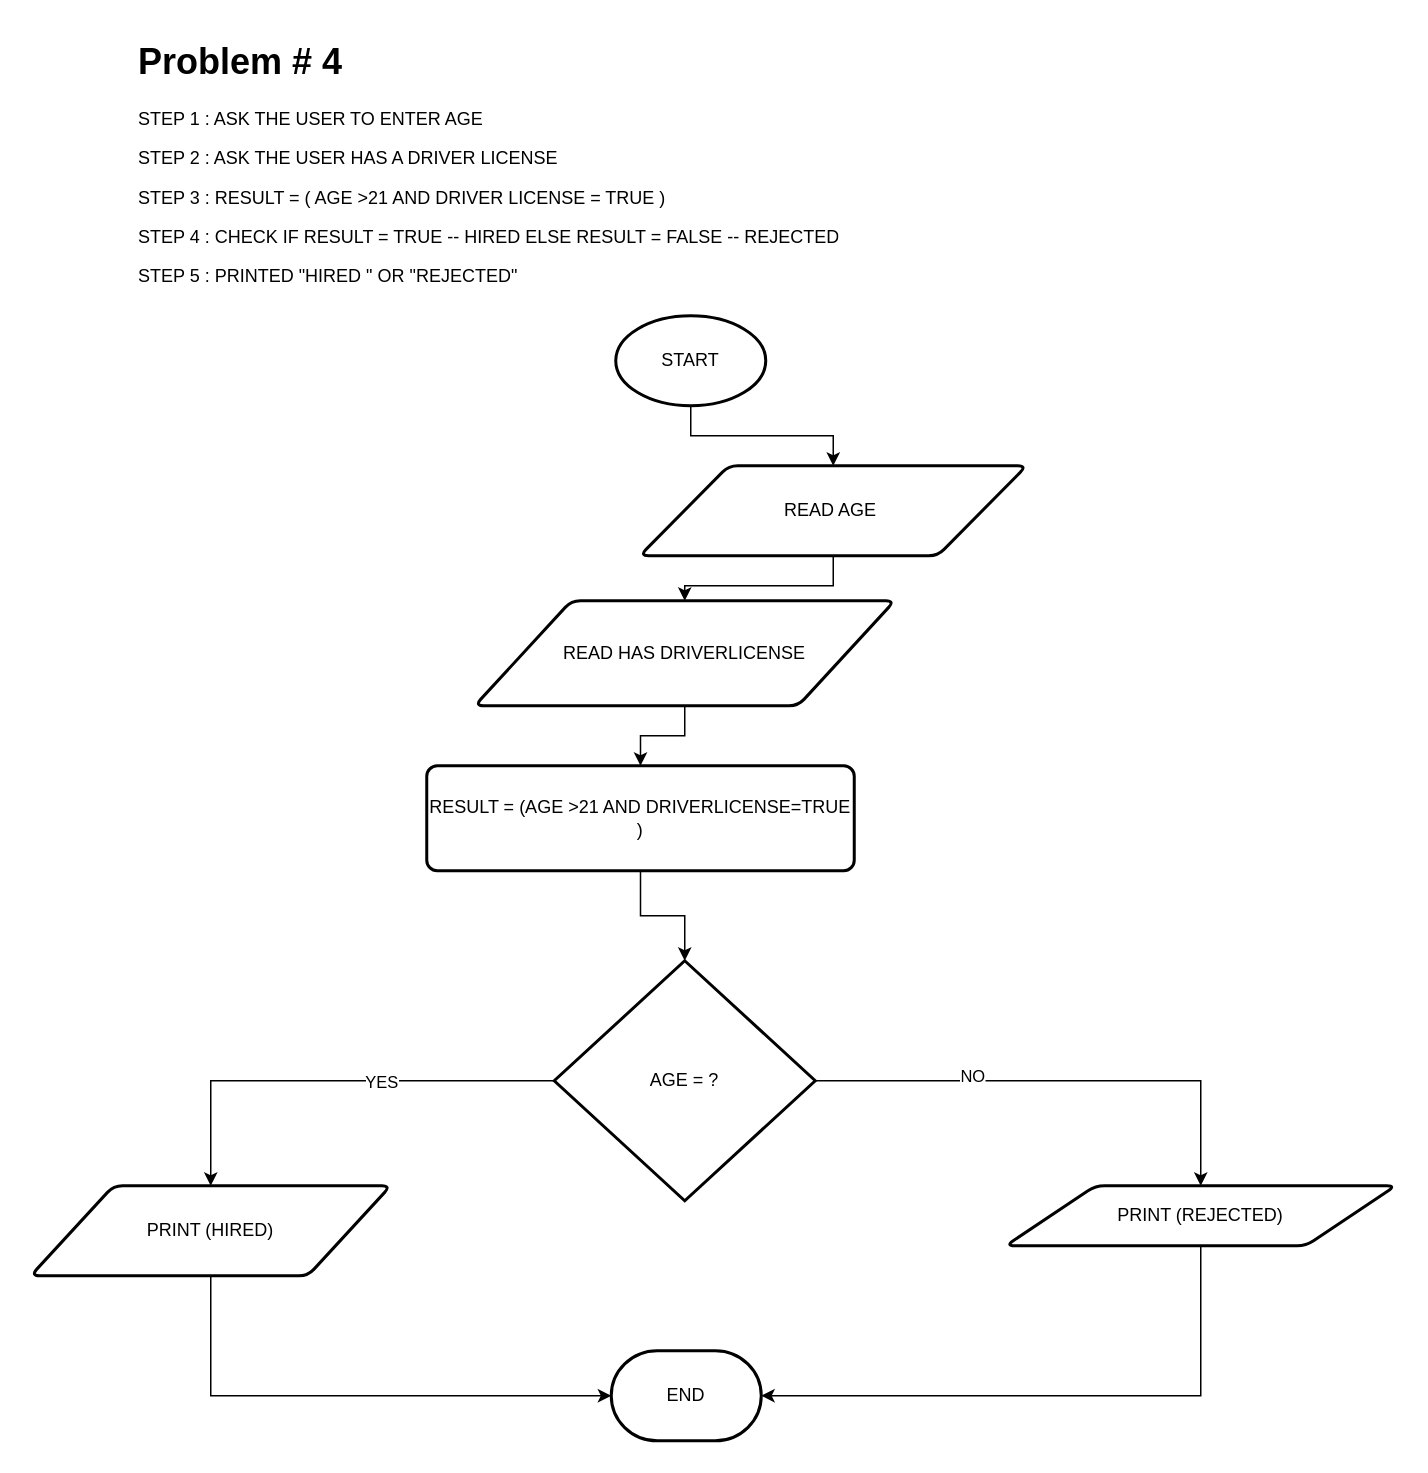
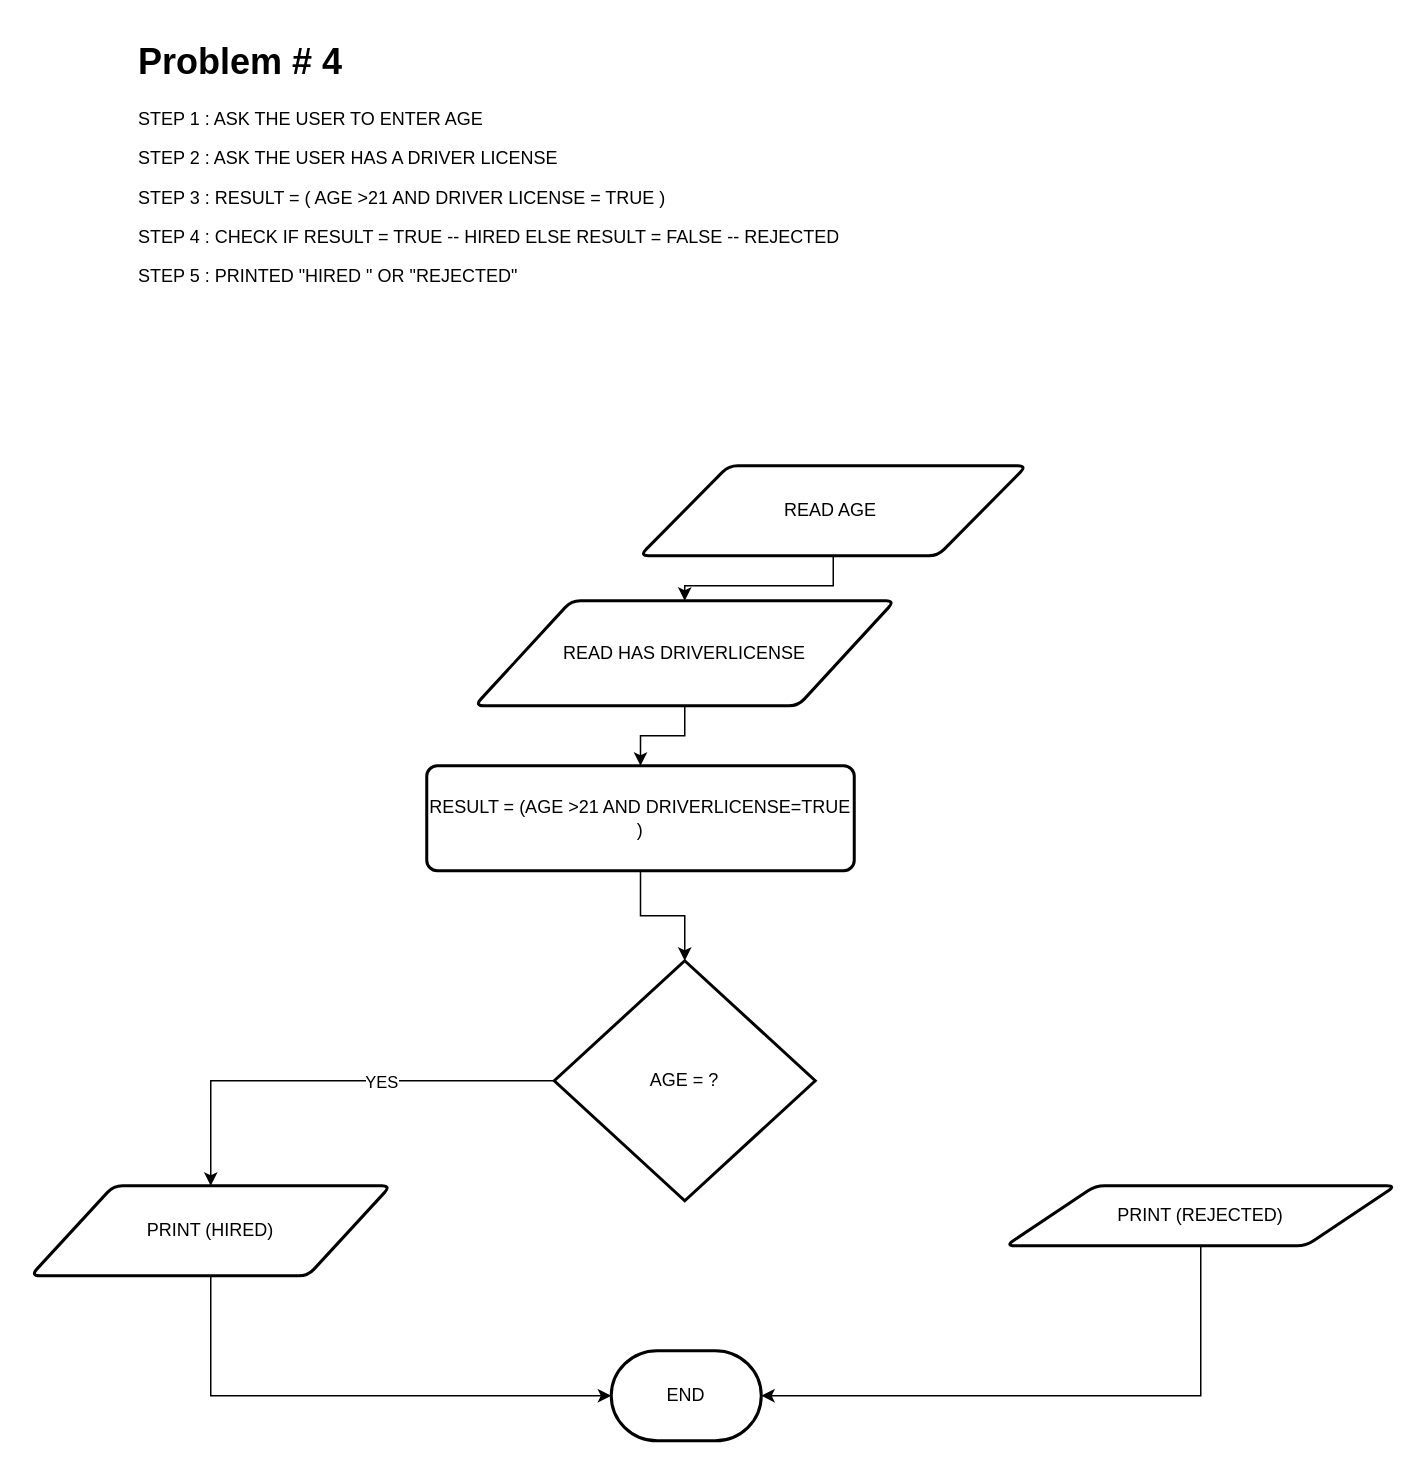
node "START": removed
edge "START" -> "READ AGE": removed
edge "AGE = ?" -> "PRINT (REJECTED)": removed, label "NO"
